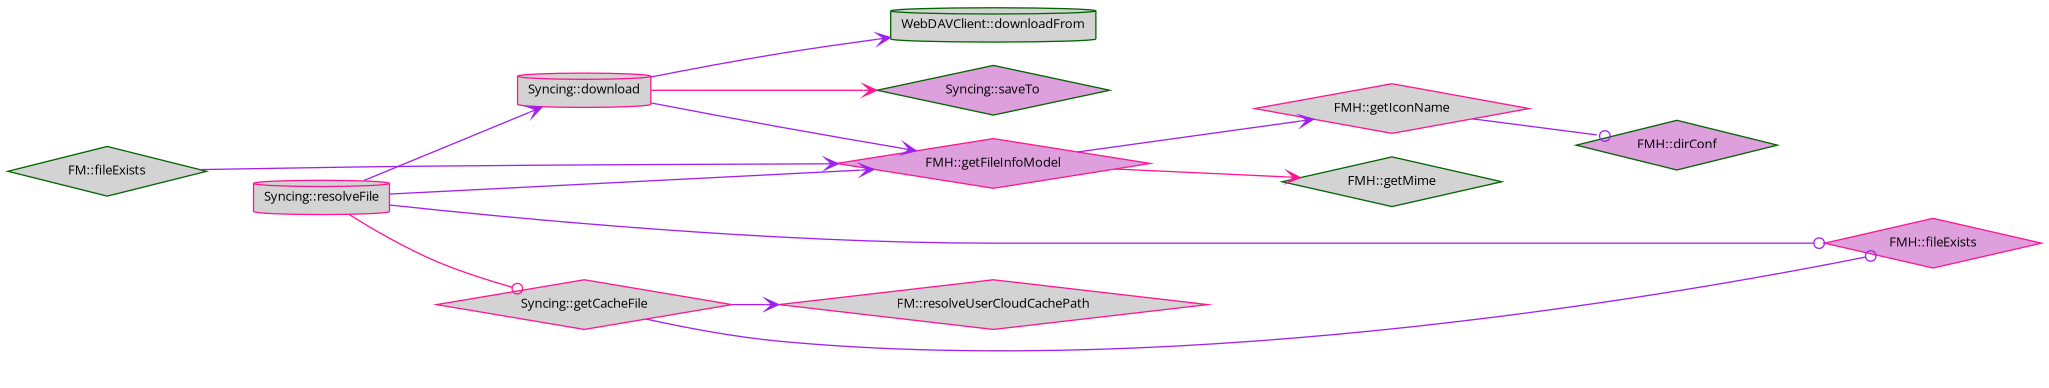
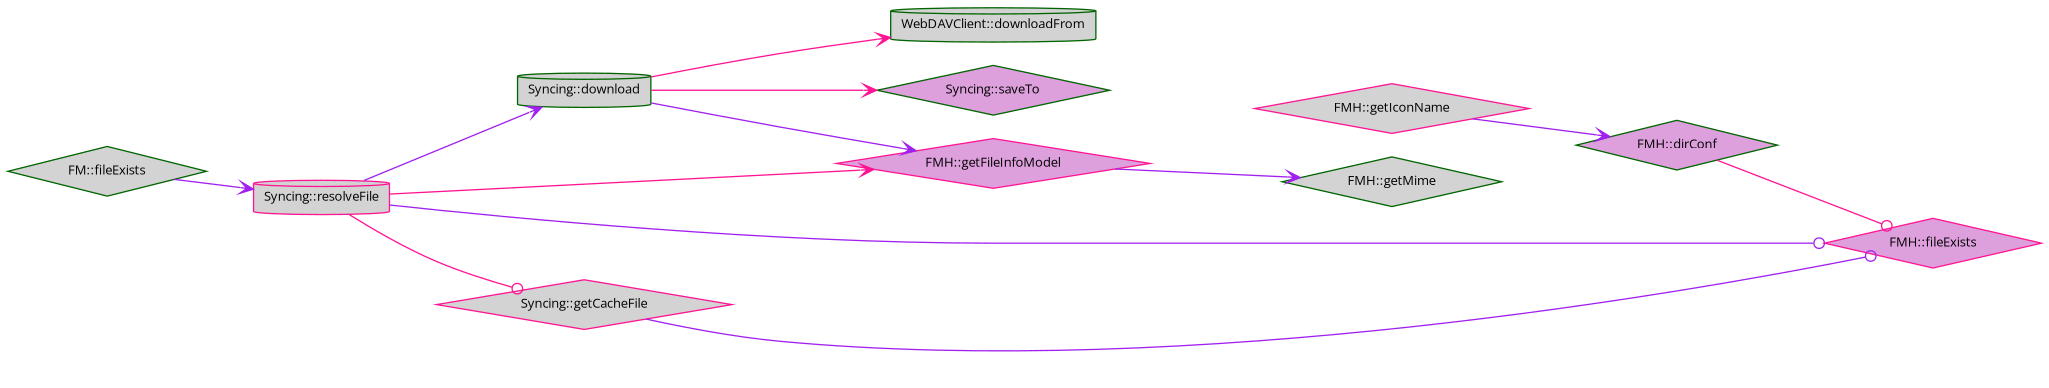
edge "Syncing::download" -> "WebDAVClient::downloadFrom": color purple -> deeppink
node "Syncing::download": color deeppink -> darkgreen
edge "FMH::getIconName" -> "FMH::dirConf": arrowhead odot -> vee
edge "FMH::getFileInfoModel" -> "FMH::getIconName": removed
edge "FM::fileExists" -> "FMH::getFileInfoModel": now "FM::fileExists" -> "Syncing::resolveFile"
edge "FMH::getFileInfoModel" -> "FMH::getMime": color deeppink -> purple
edge "Syncing::resolveFile" -> "FMH::getFileInfoModel": color purple -> deeppink
edge "FMH::dirConf" -> "FMH::fileExists": added
node "FM::resolveUserCloudCachePath": removed
